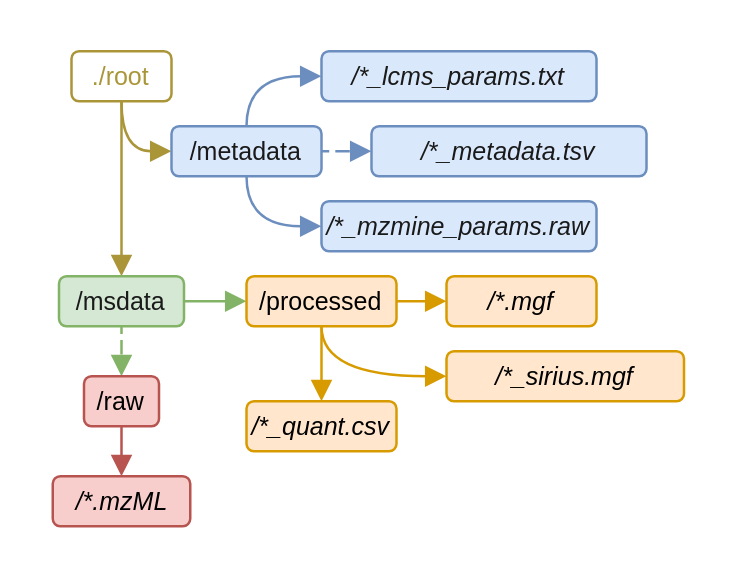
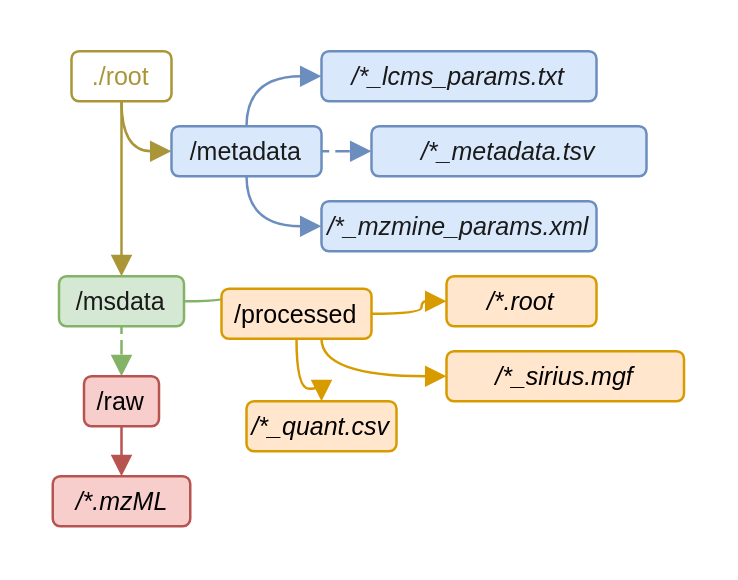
node "/*_mzmine_params.raw": label "/*_mzmine_params.raw" -> "/*_mzmine_params.xml"
node "/processed": moved (321, 301) -> (296, 314)
node "/*.mgf": label "/*.mgf" -> "/*.root"
